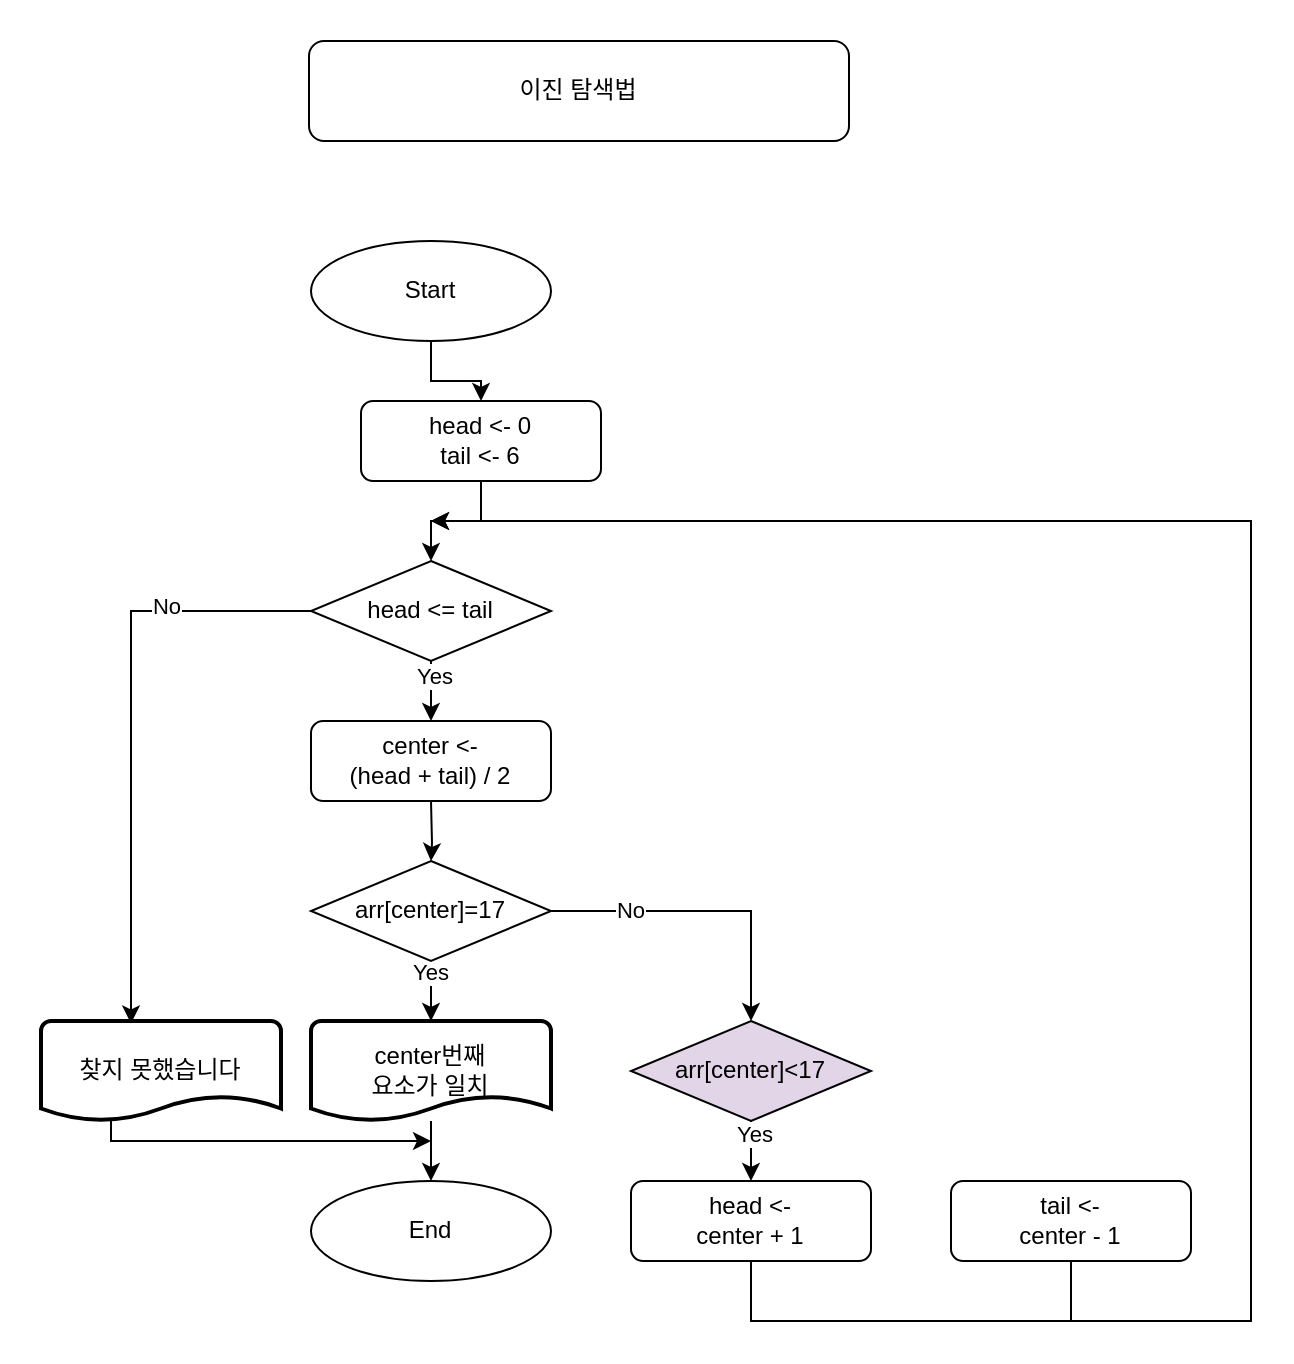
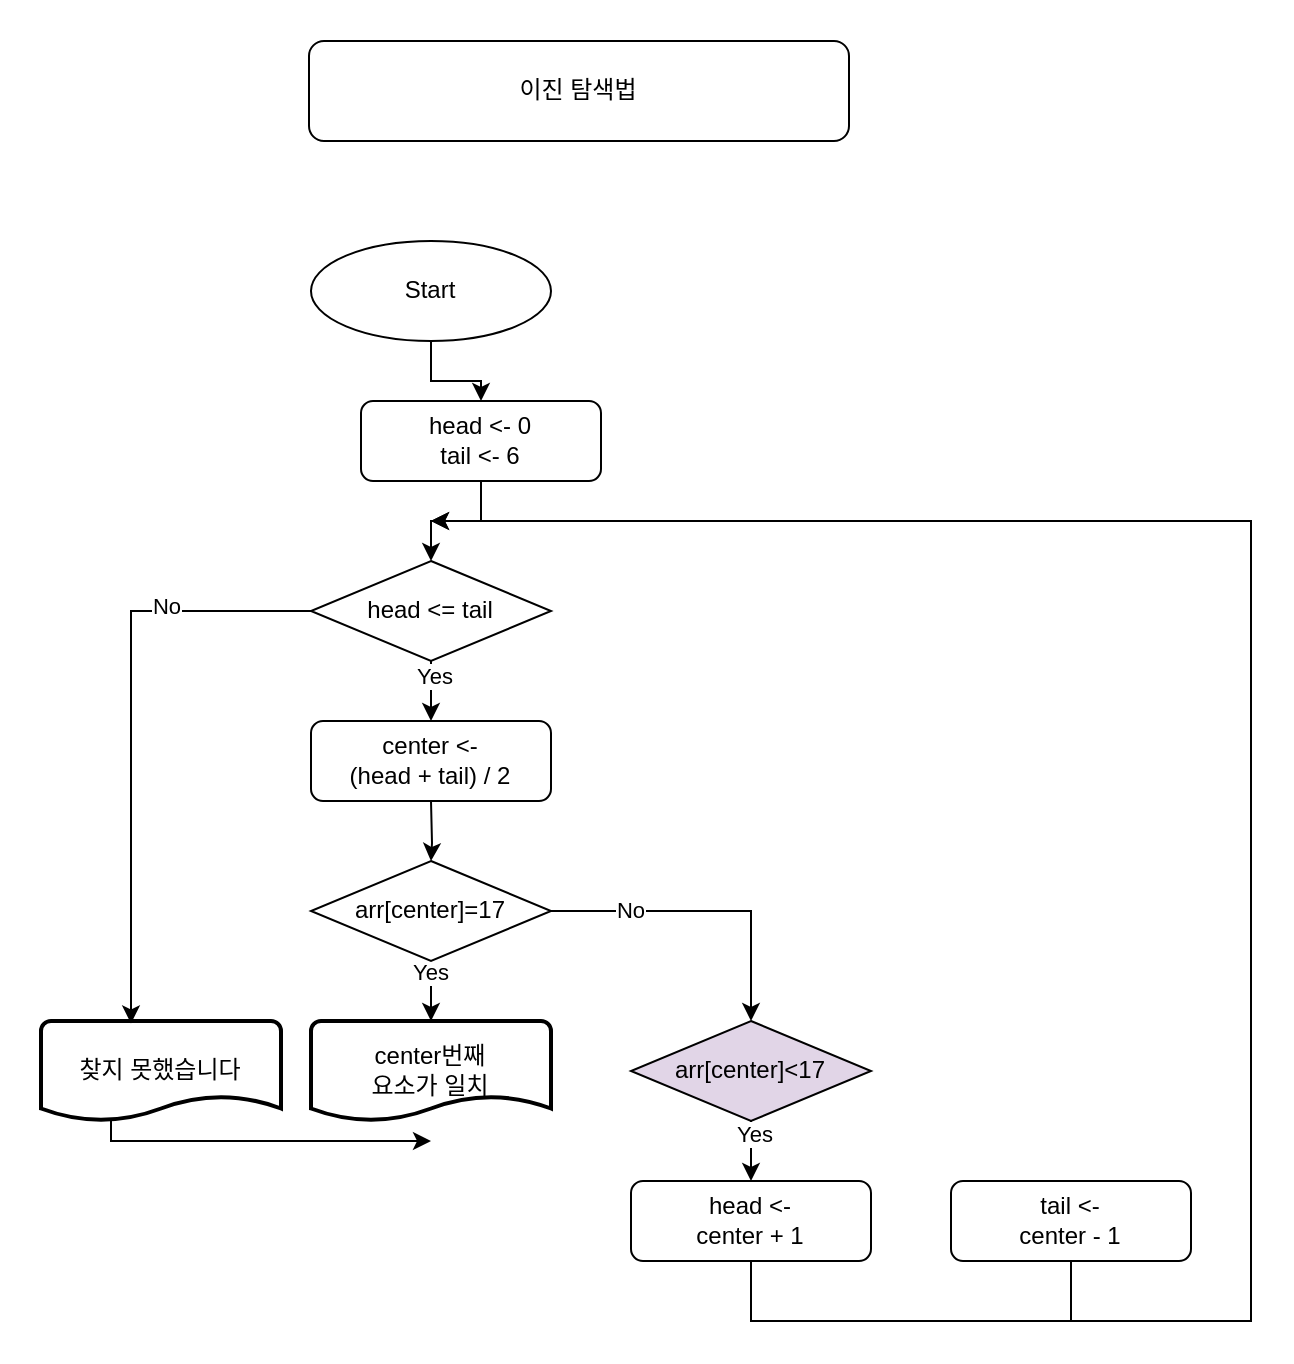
edge "center번째 요소가 일치" -> "End": removed
node "End": removed
